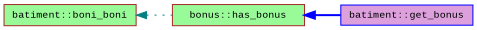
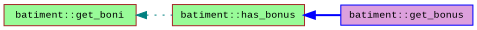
node "batiment::boni_boni": label "batiment::boni_boni" -> "batiment::get_boni"
node "bonus::has_bonus": label "bonus::has_bonus" -> "batiment::has_bonus"
